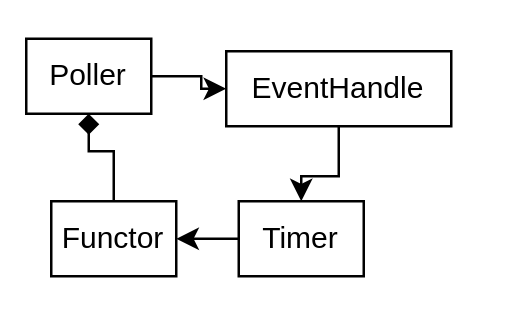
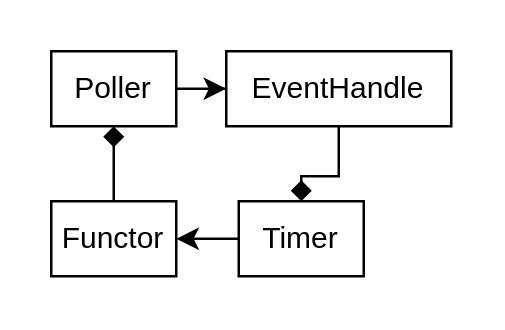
node "Poller": moved (89, 76) -> (114, 89)
edge "EventHandle" -> "Timer": arrowhead classic -> diamond
